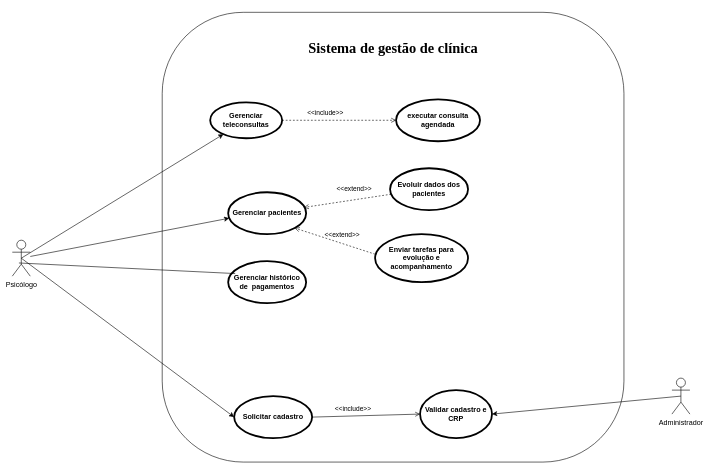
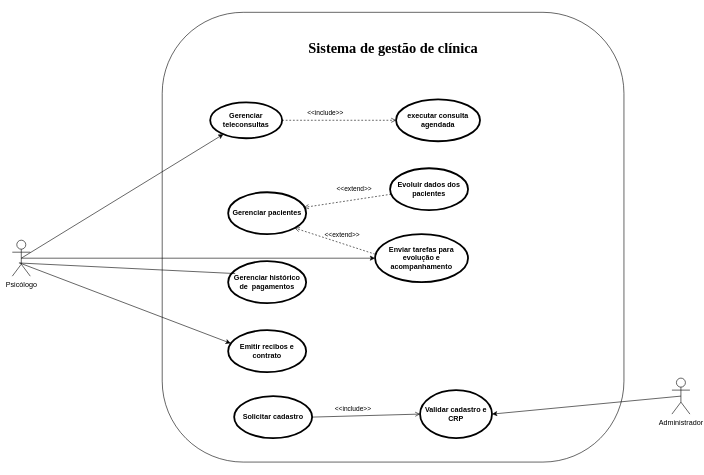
edge "Psicólogo" -> "Gerenciar pacientes": removed
edge "Psicólogo" -> "Emitir recibos e contrato": added
edge "Psicólogo" -> "Solicitar cadastro": now "Psicólogo" -> "Enviar tarefas para evolução e acompanhamento"
node "Emitir recibos e contrato": added
